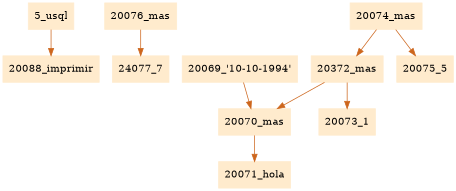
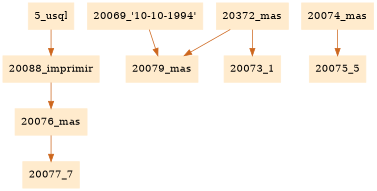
edge "20074_mas" -> "20372_mas": removed
node "24077_7": label "24077_7" -> "20077_7"
edge "20088_imprimir" -> "20076_mas": added
node "20070_mas": label "20070_mas" -> "20079_mas"
node "20071_hola": removed
